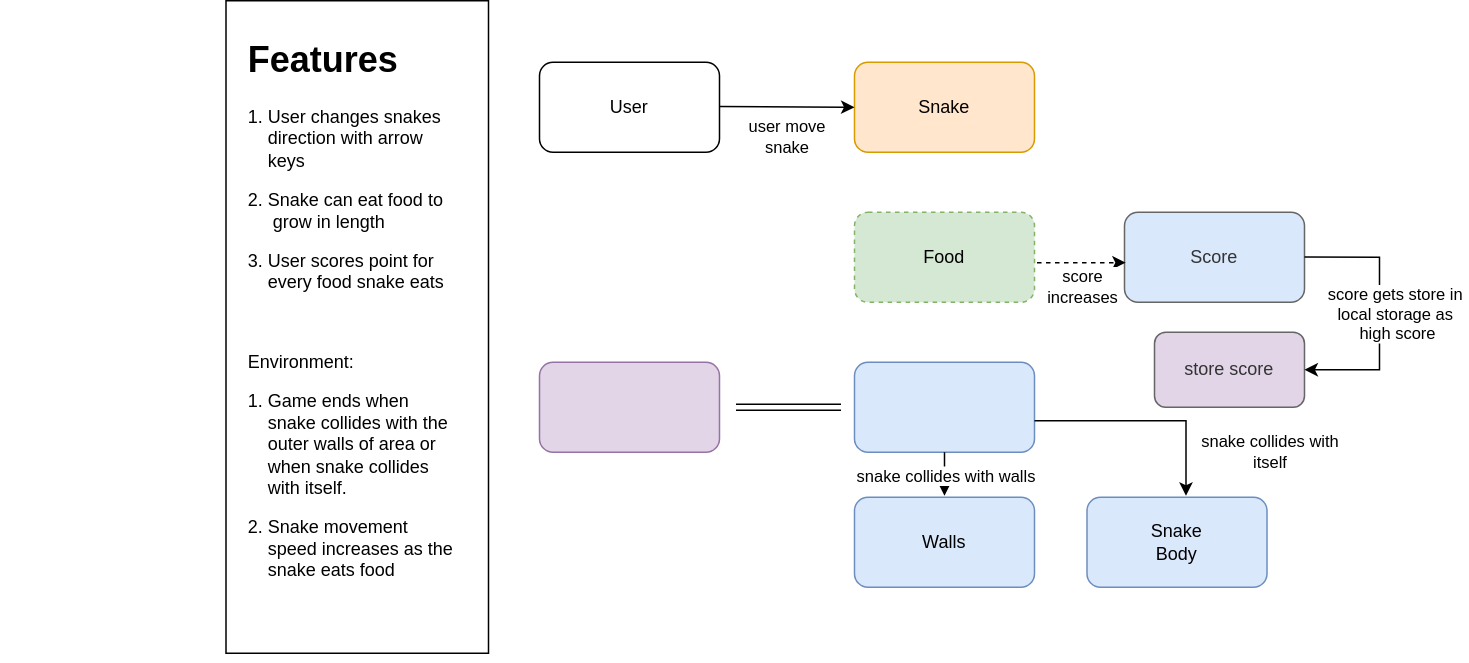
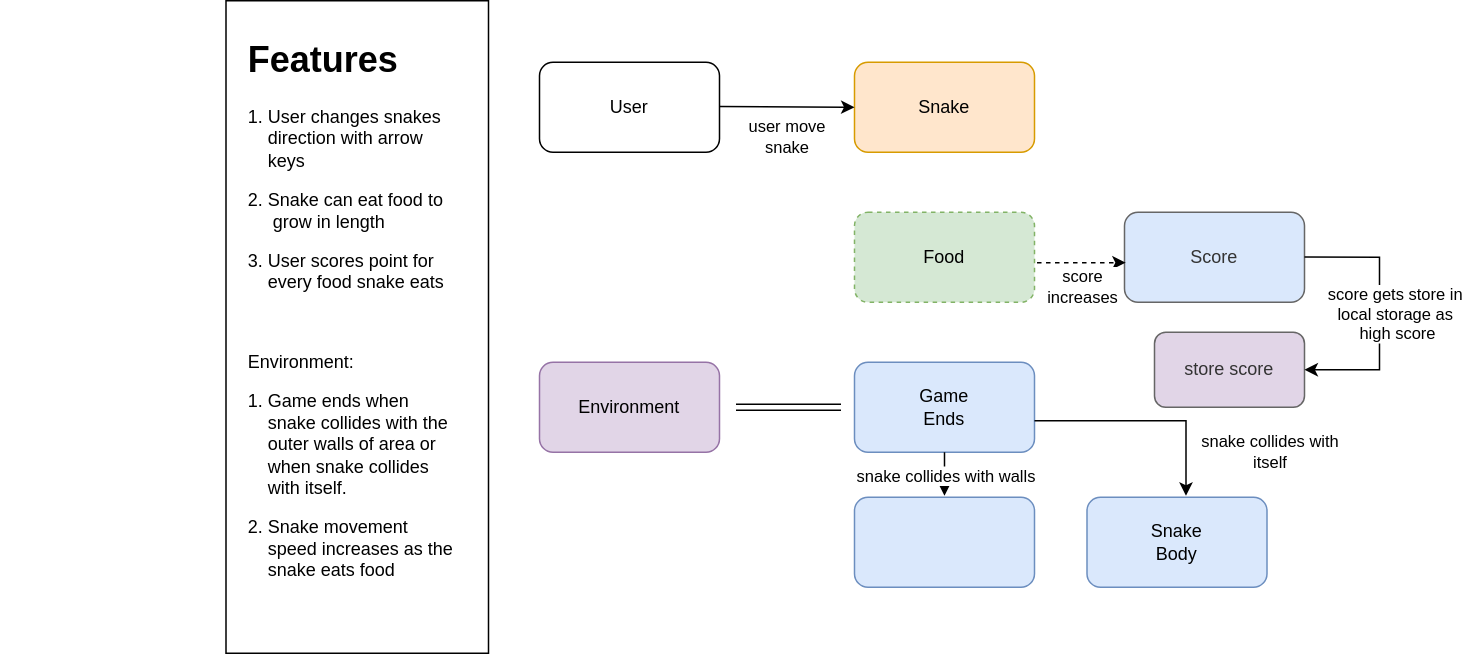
node "Environment": added
node "Game Ends": added
node "Walls": removed
